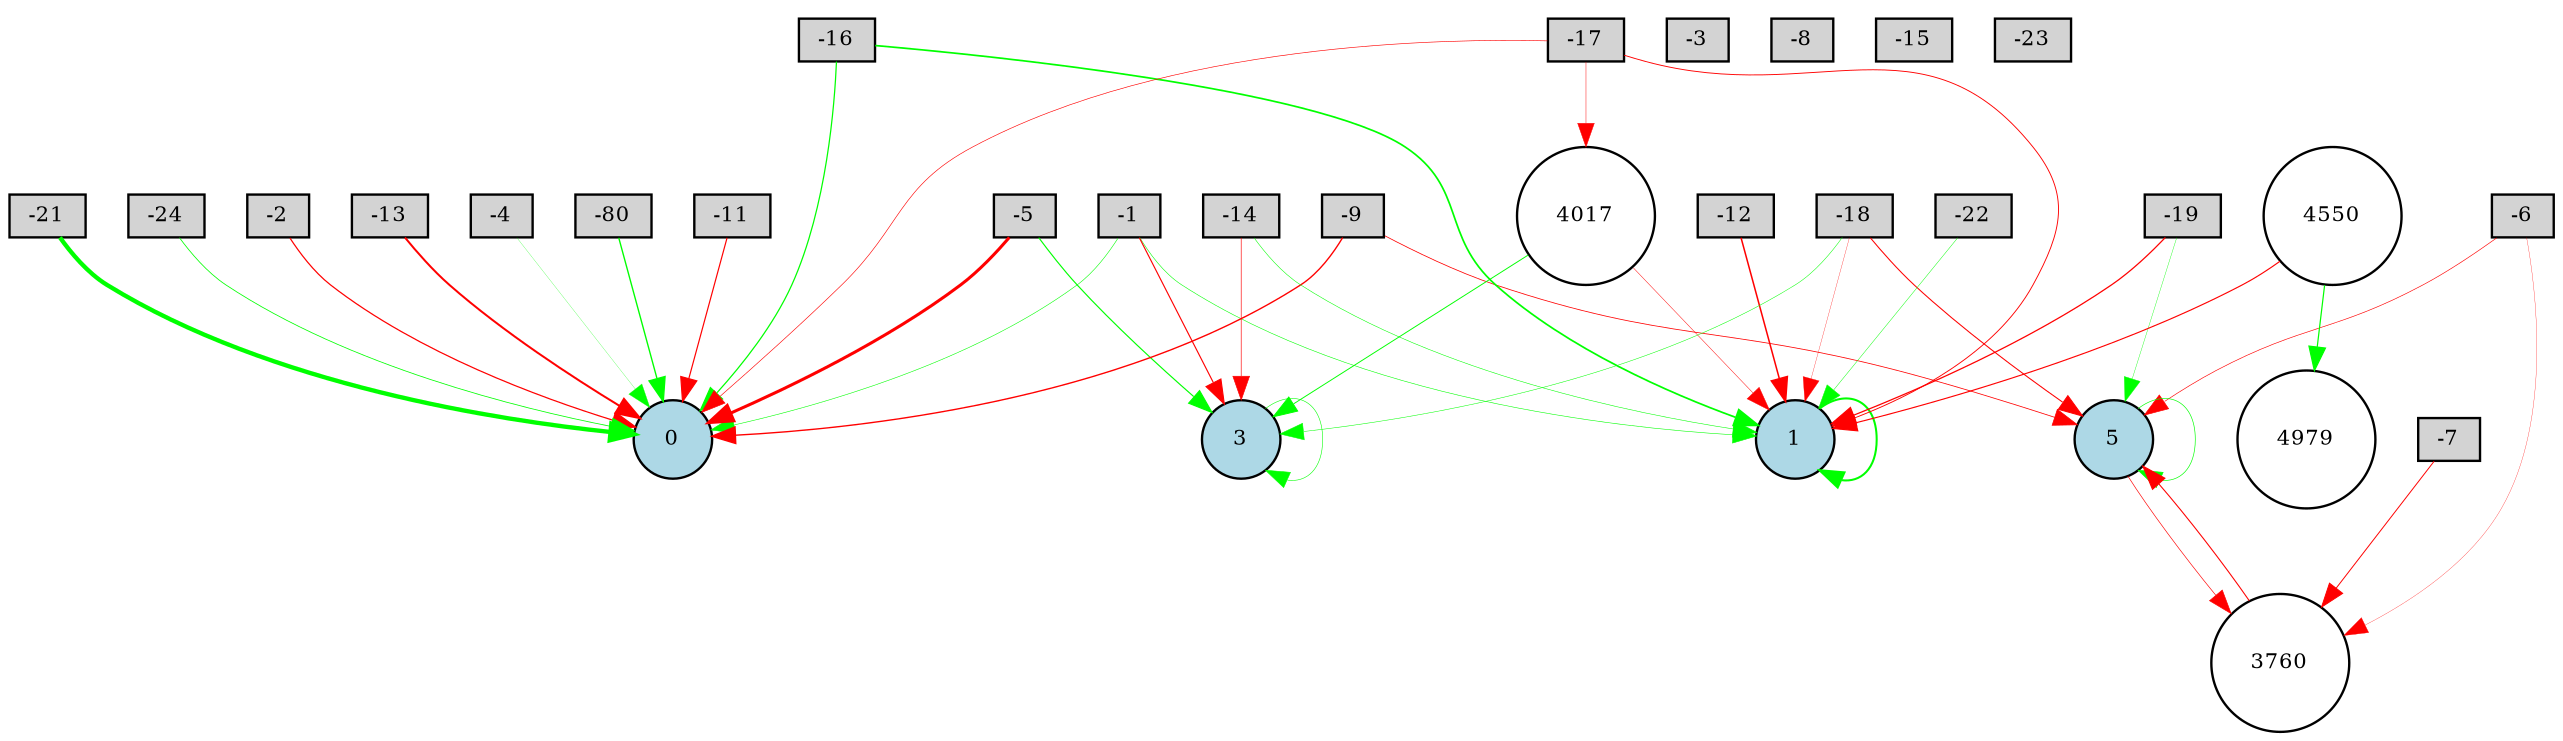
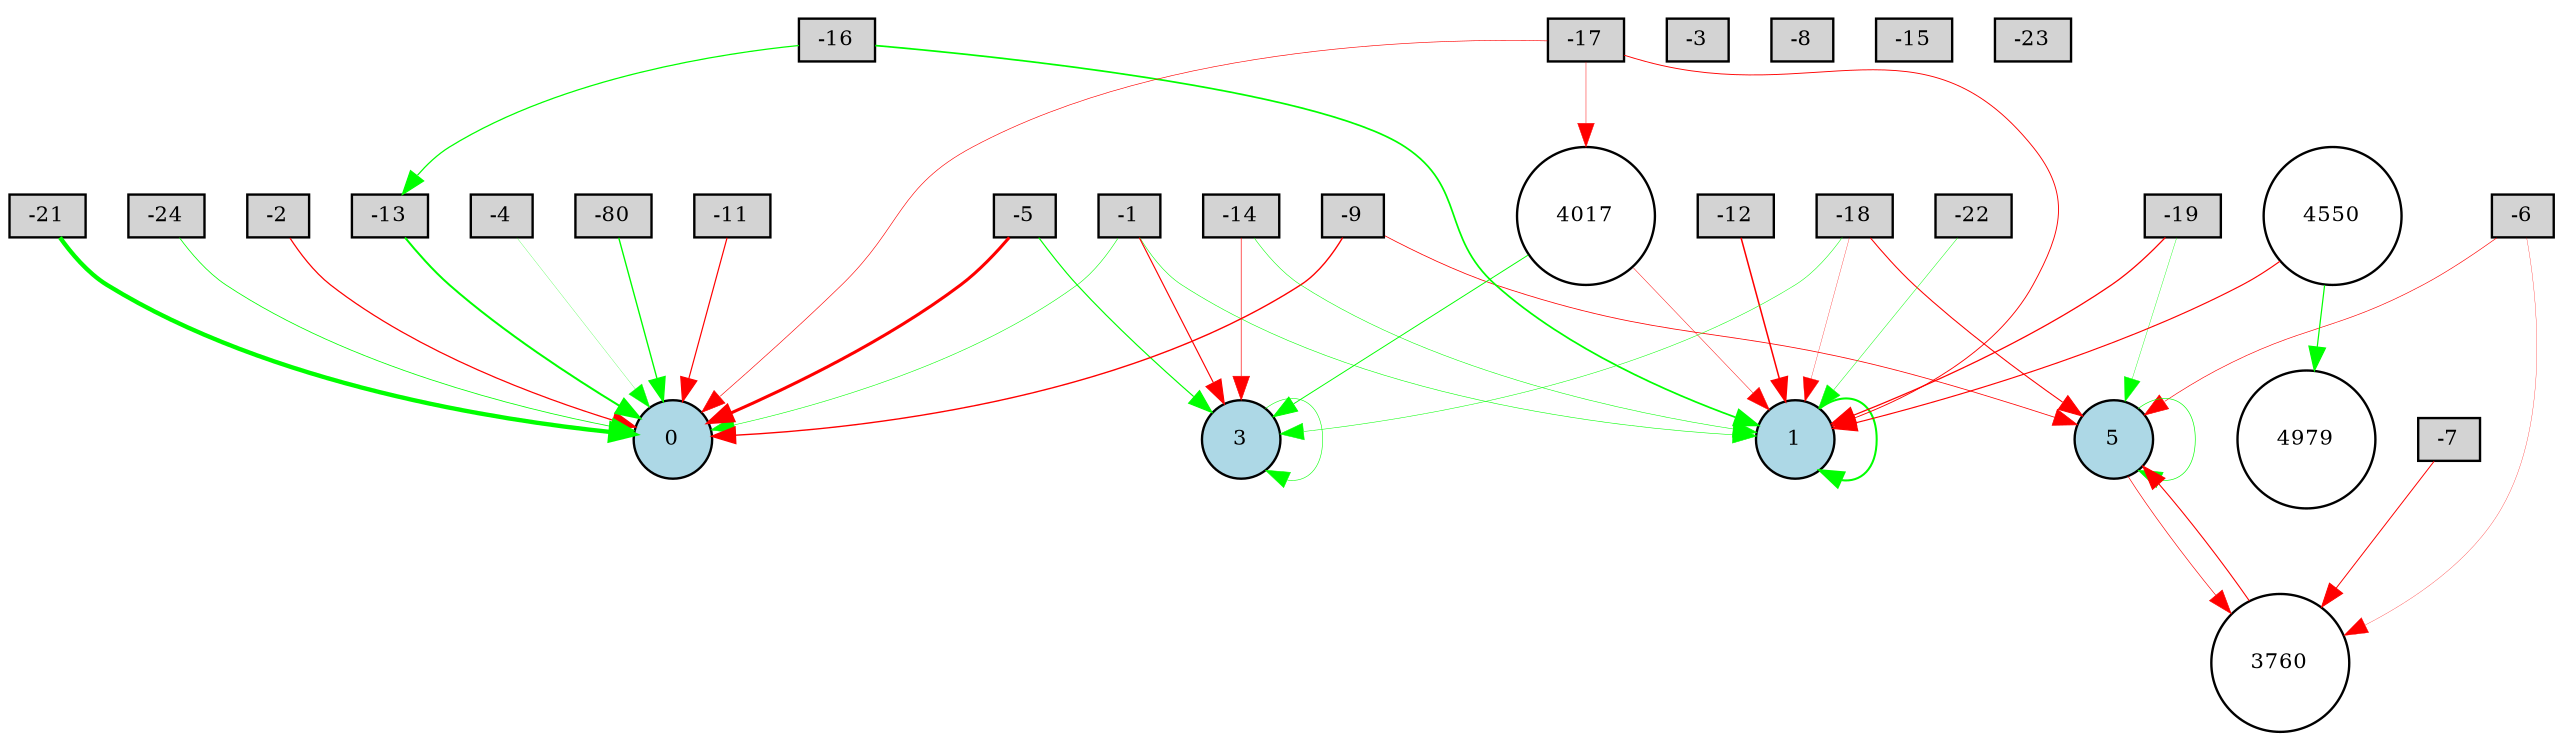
edge "-16" -> "0": now "-16" -> "-13"
edge "-13" -> "0": color red -> green
